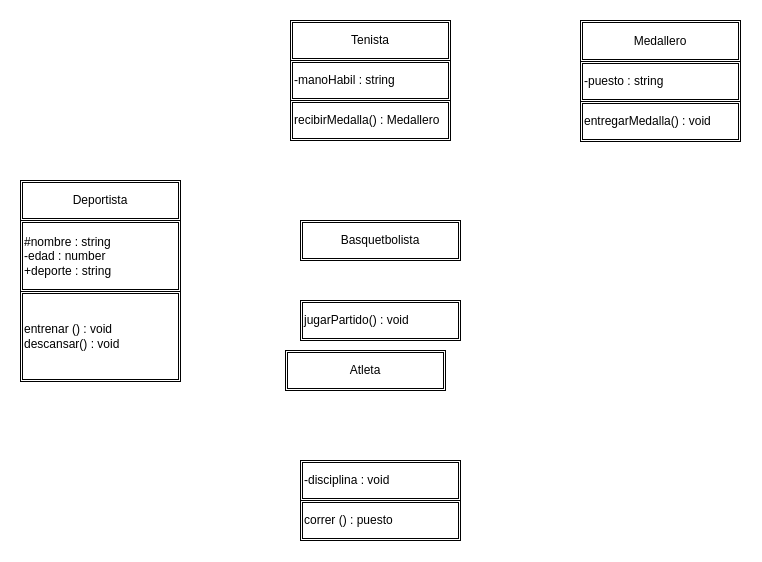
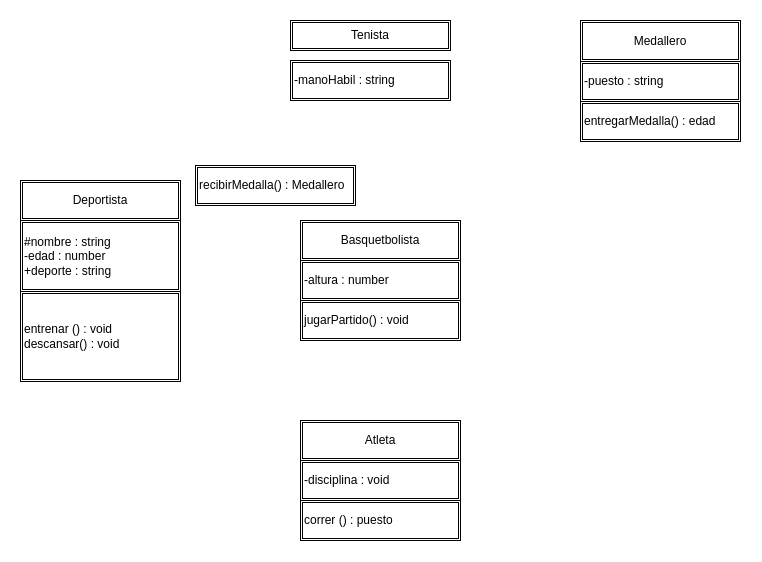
node "Tenista": size 160x40 -> 160x30
node "recibirMedalla() : Medallero": moved (371, 121) -> (276, 186)
node "entregarMedalla() : void": label "entregarMedalla() : void" -> "entregarMedalla() : edad"
node "-altura : number": added
node "Atleta": moved (366, 371) -> (381, 441)
